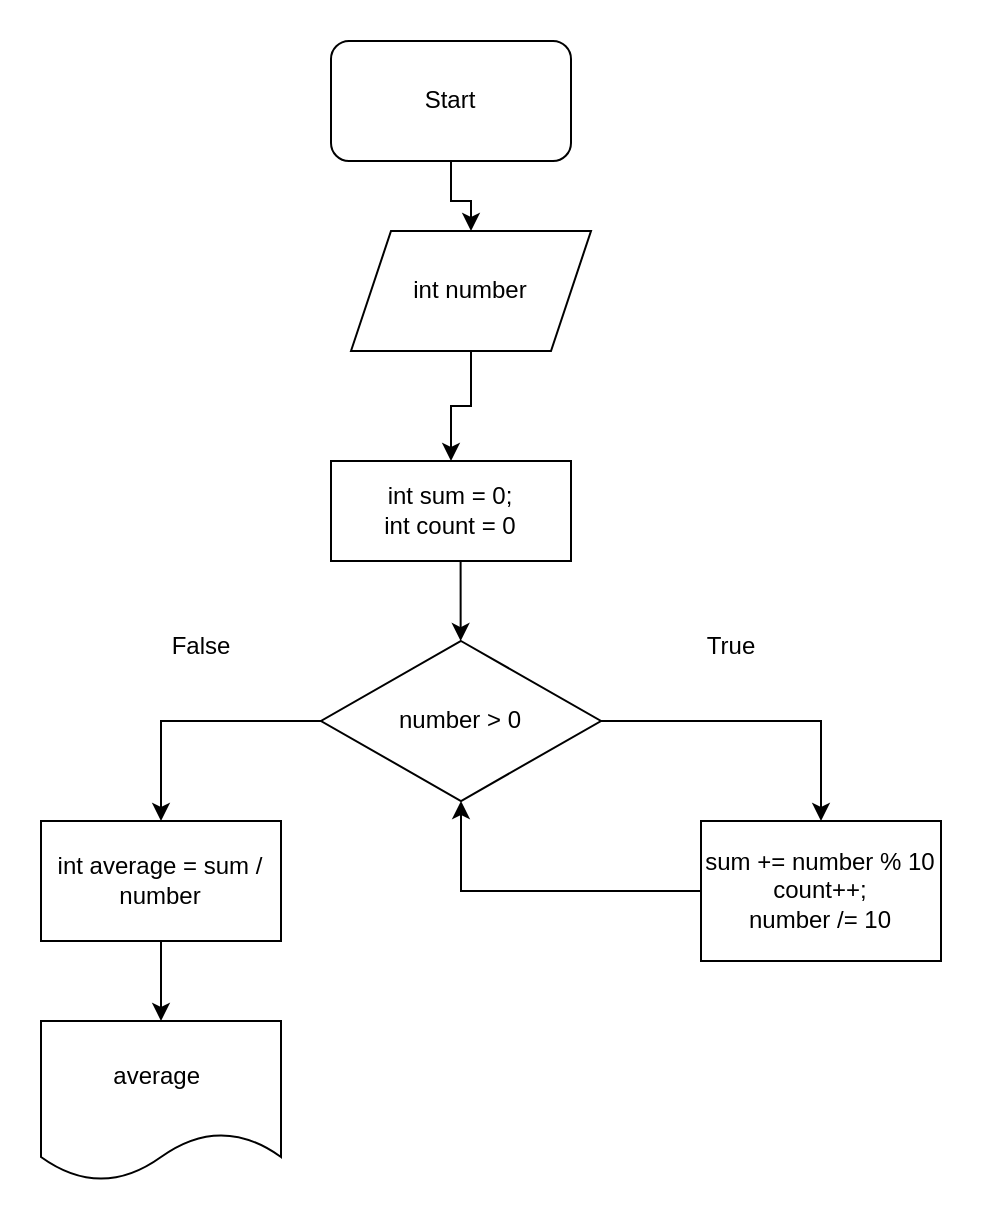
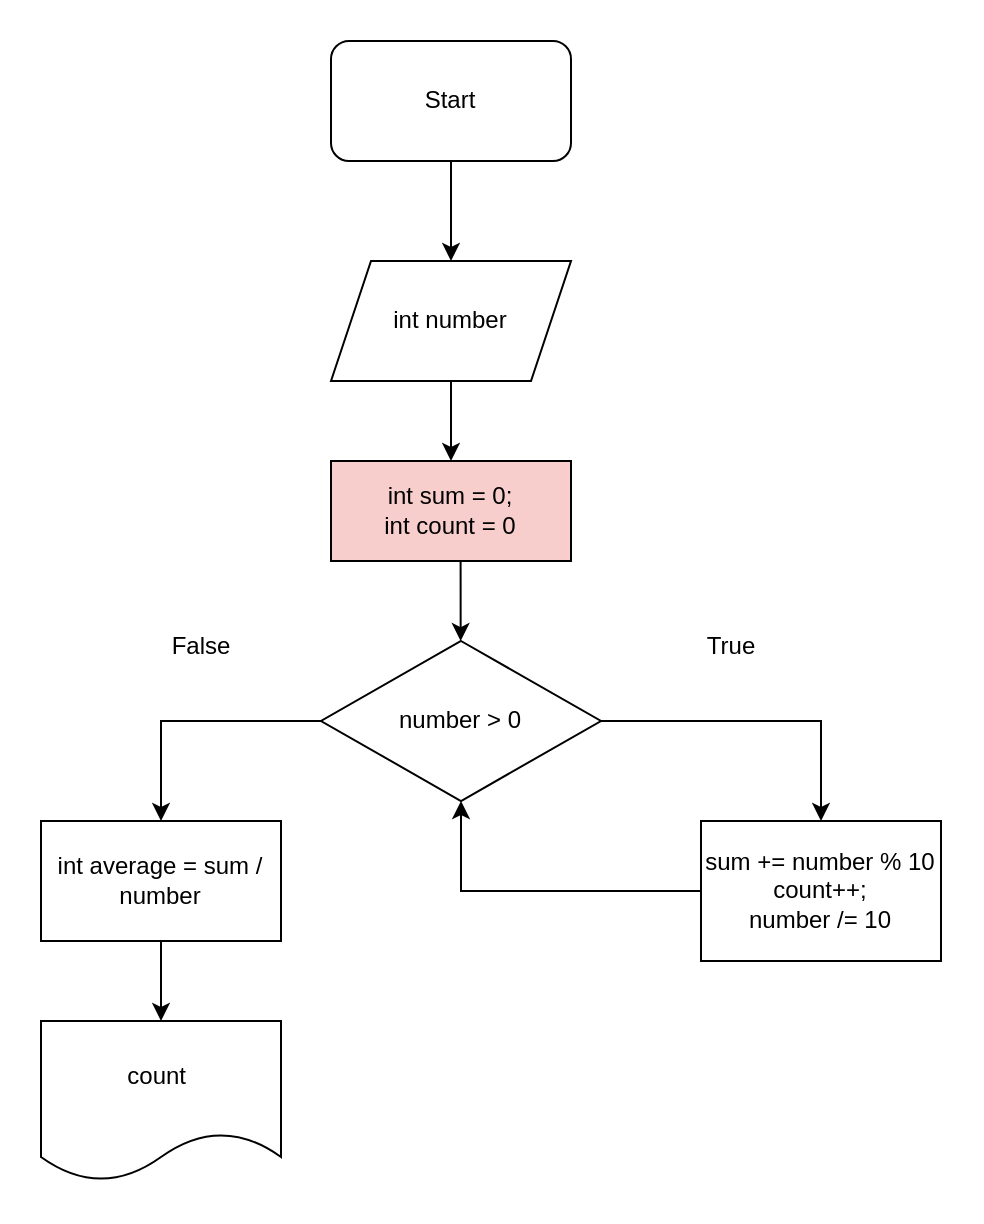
node "int number": moved (471, 291) -> (451, 321)
node "int sum = 0; int count = 0": fillcolor #ffffff -> #f8cecc
node "average": label "average" -> "count"
